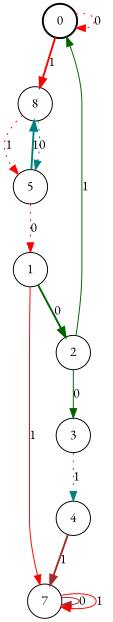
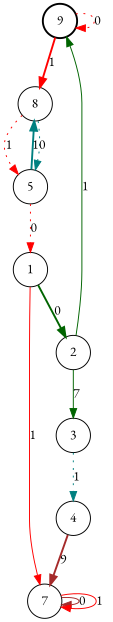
node "0": label "0" -> "9"
edge "2" -> "3": label "0" -> "7"
edge "4" -> "7": label "1" -> "9"
